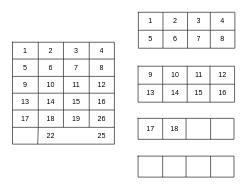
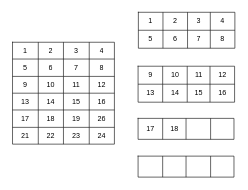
node "21": added
node "23": added
node "25": label "25" -> "24"
